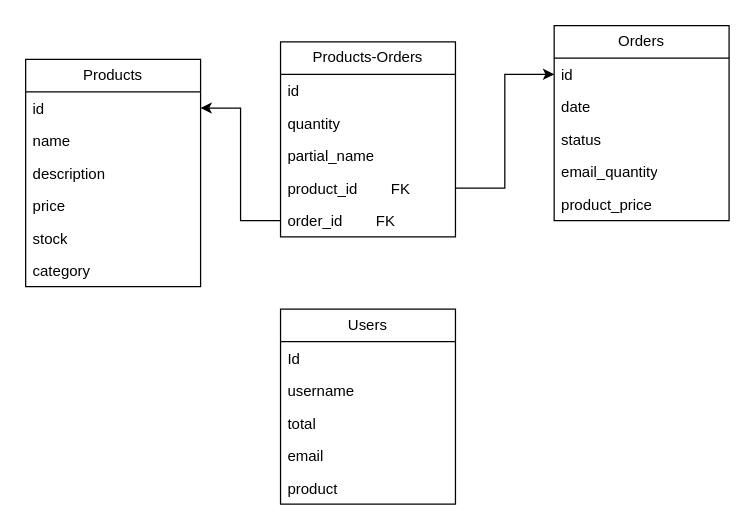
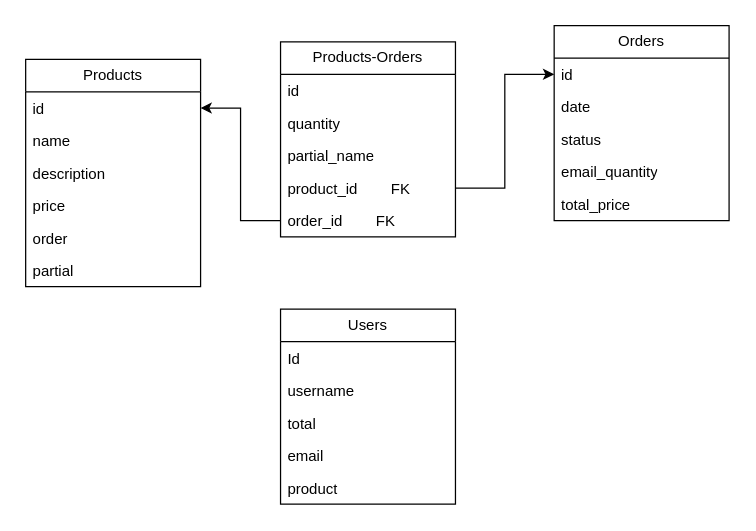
node "product_price": label "product_price" -> "total_price"
node "stock": label "stock" -> "order"
node "category": label "category" -> "partial"
